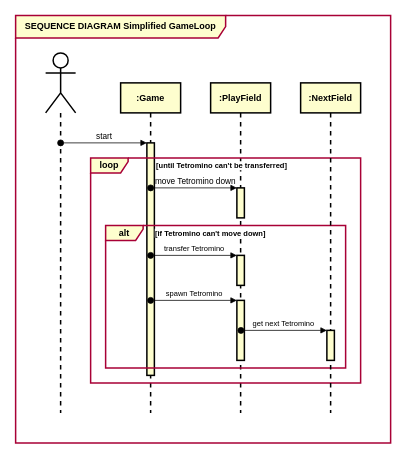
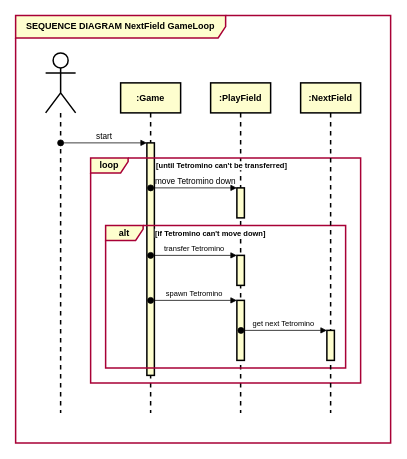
node "SEQUENCE DIAGRAM Simplified GameLoop": label "SEQUENCE DIAGRAM Simplified GameLoop" -> "SEQUENCE DIAGRAM NextField GameLoop"
